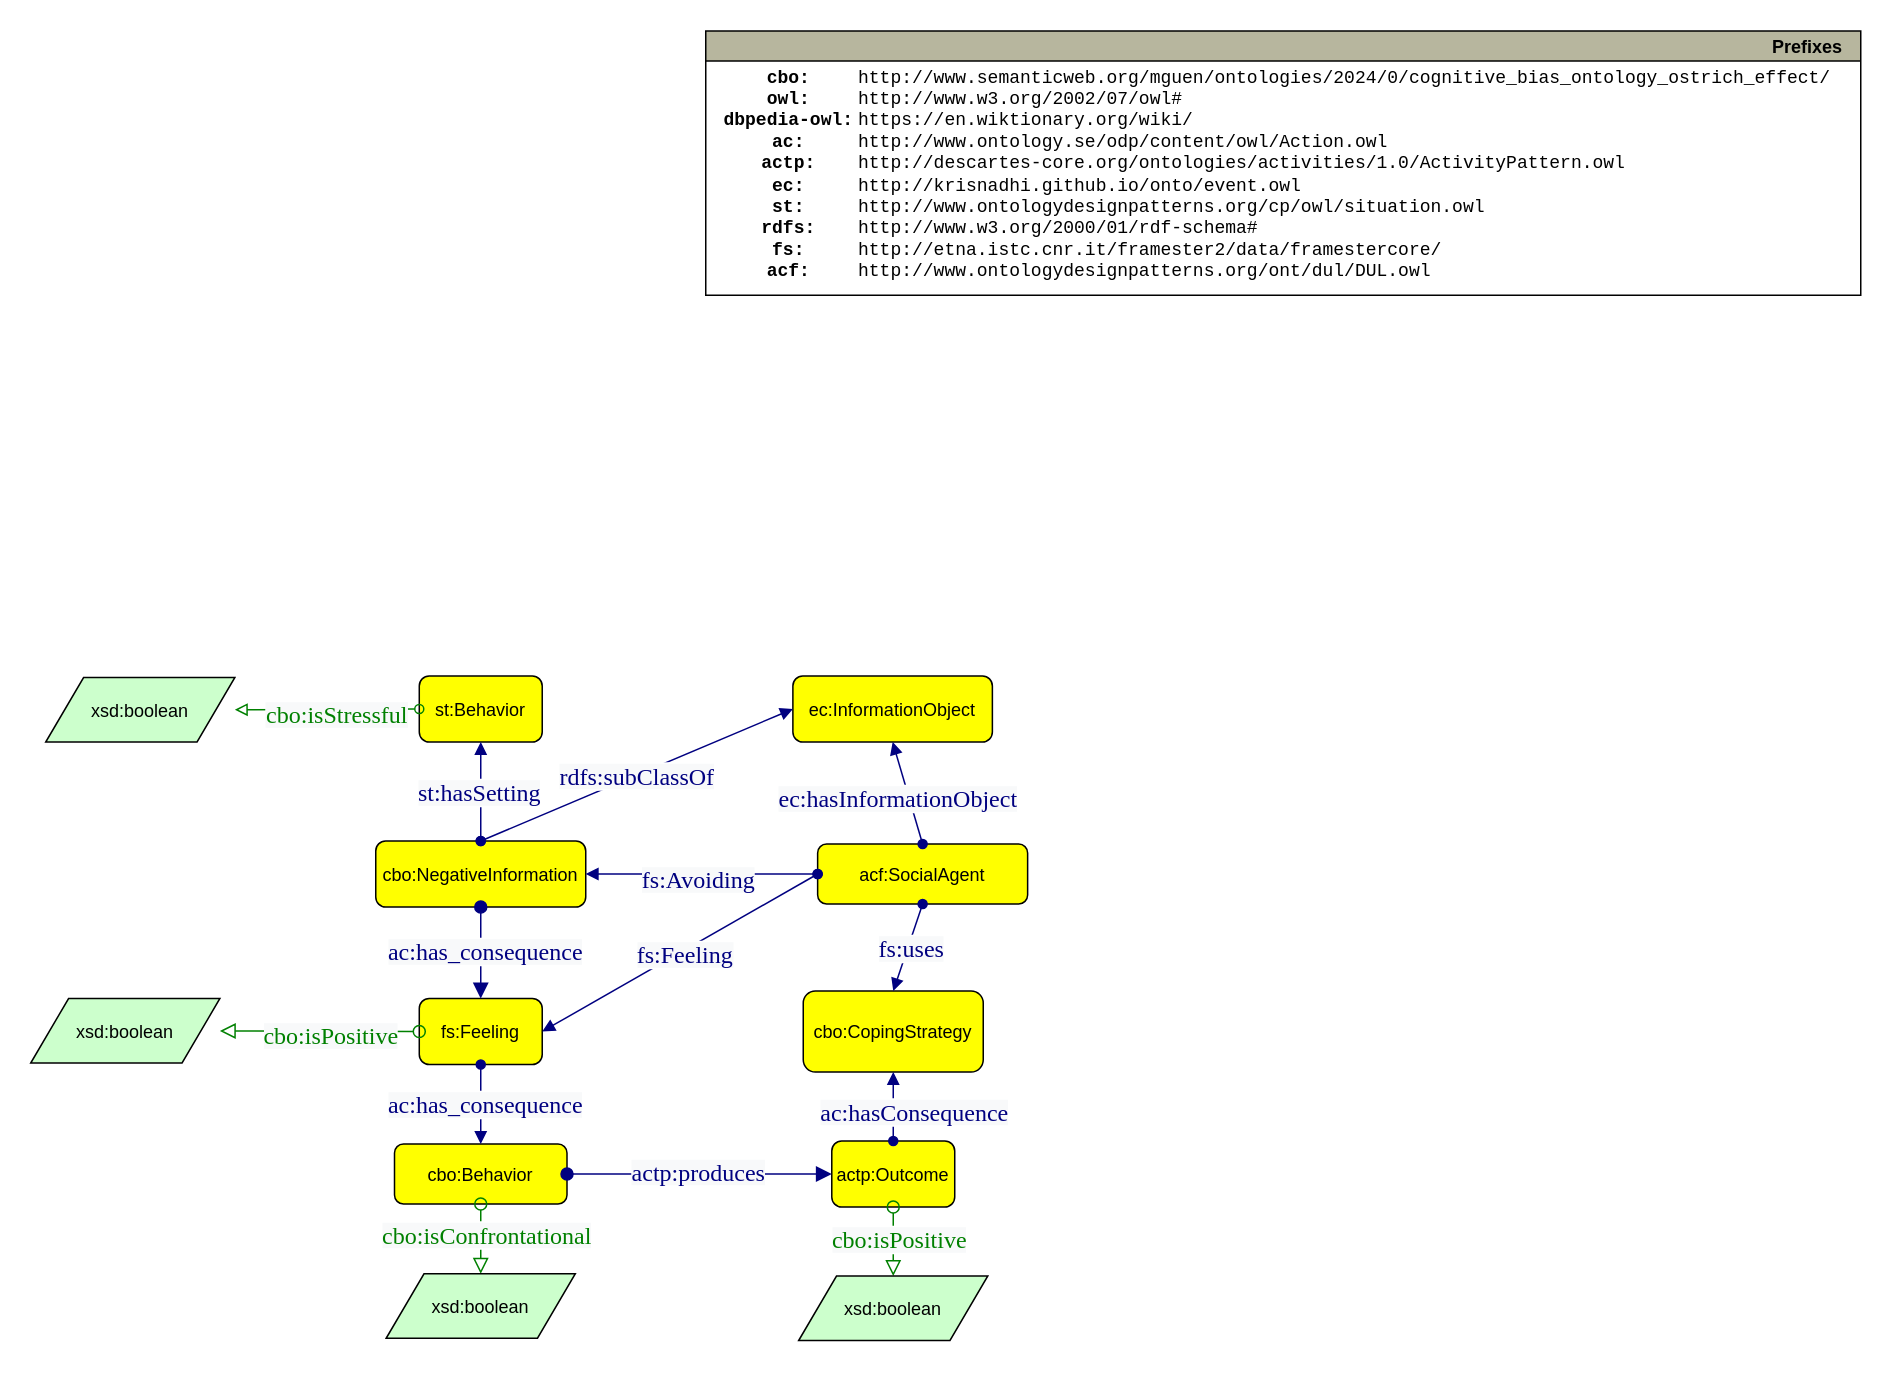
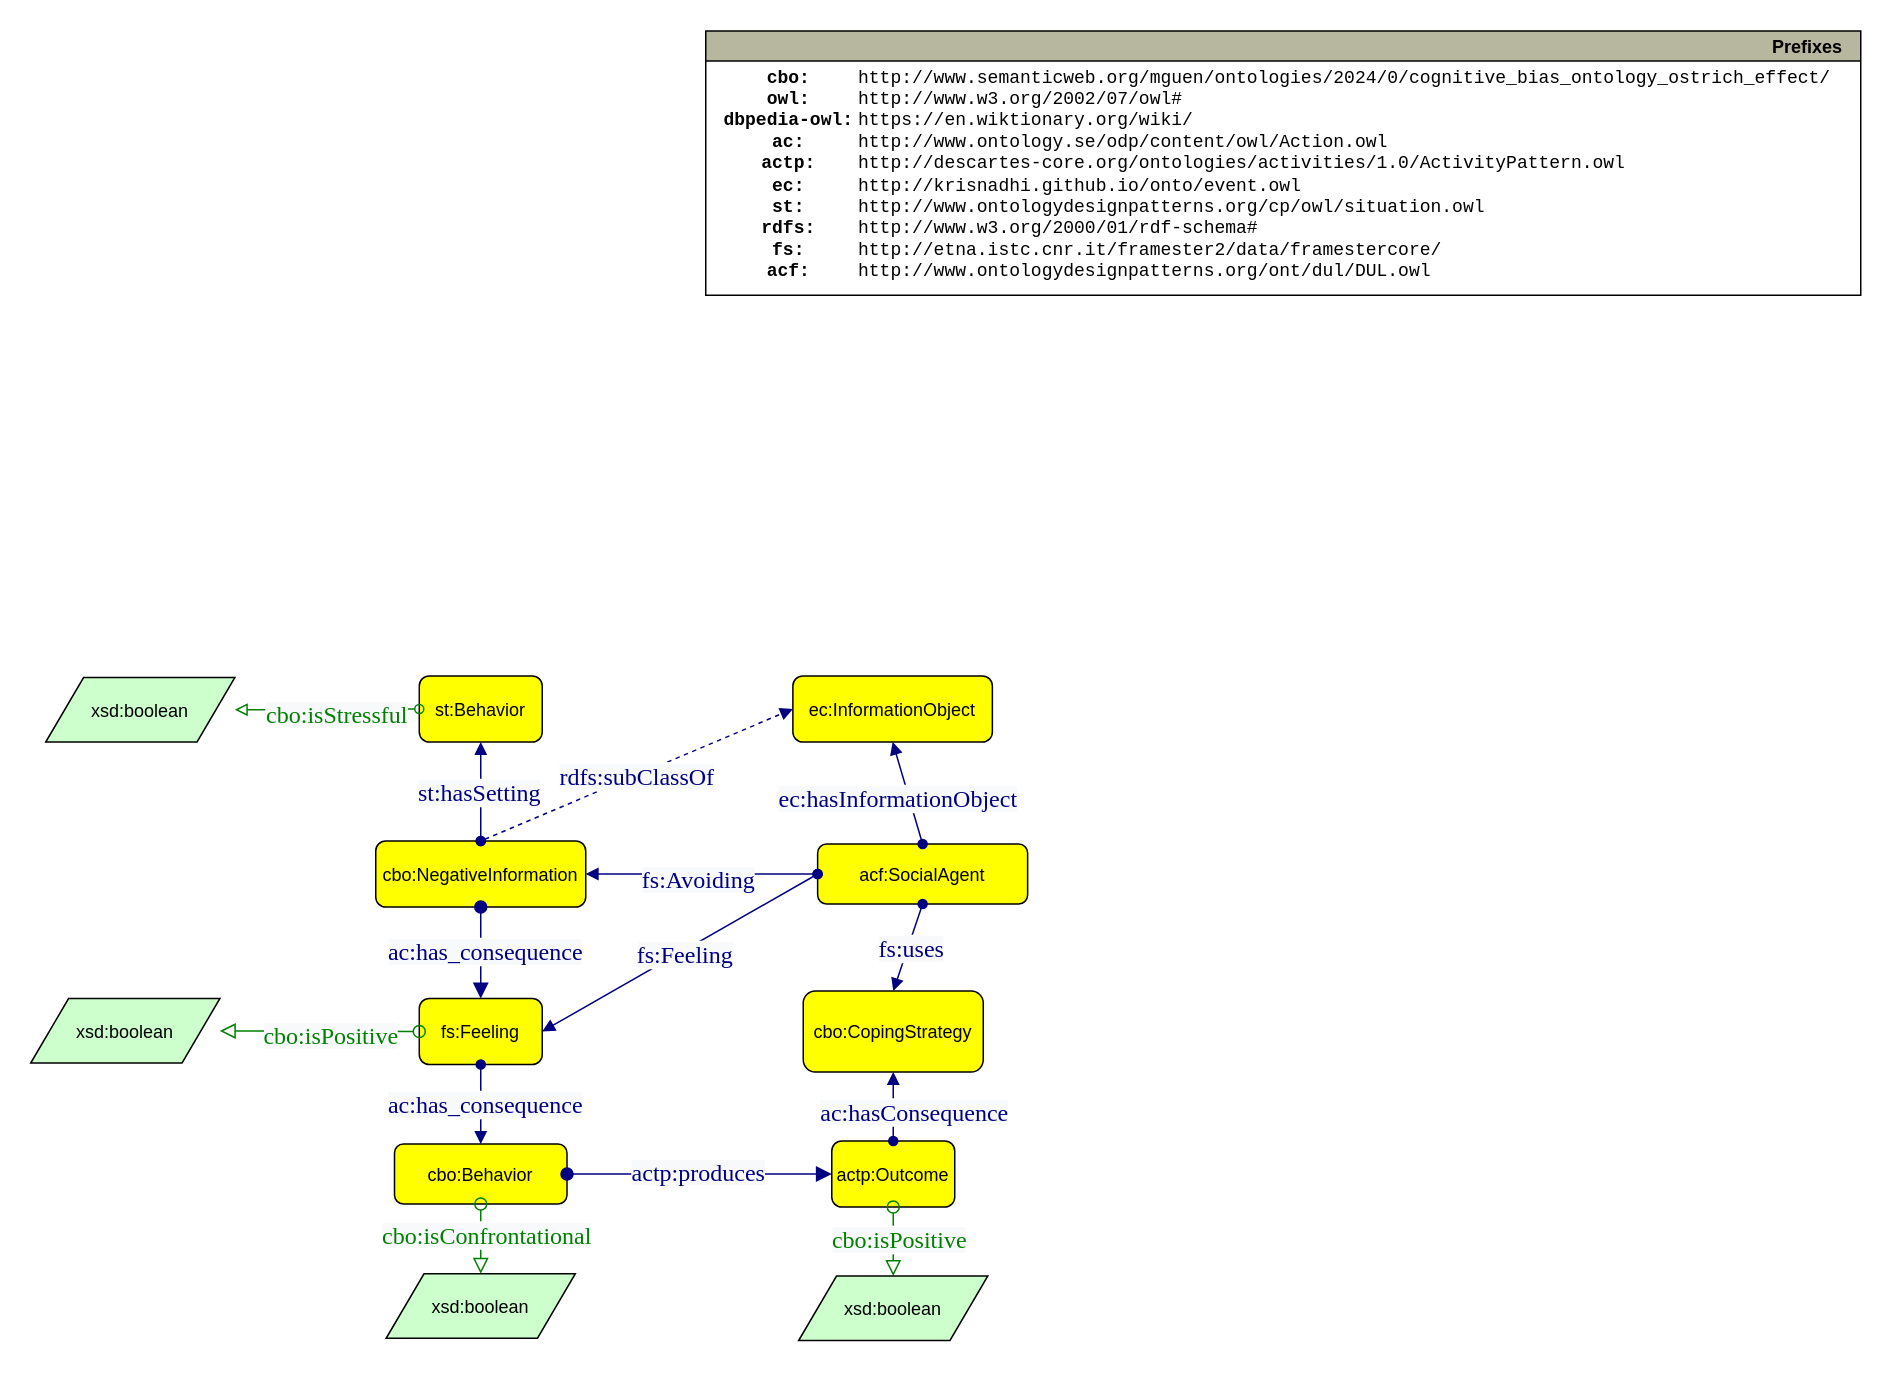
edge "ec:InformationObject" -- "cbo:NegativeInformation": style solid -> dashed
